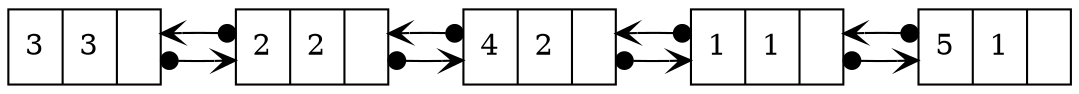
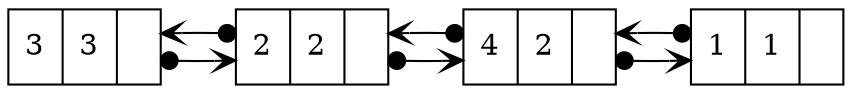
node "5": removed
